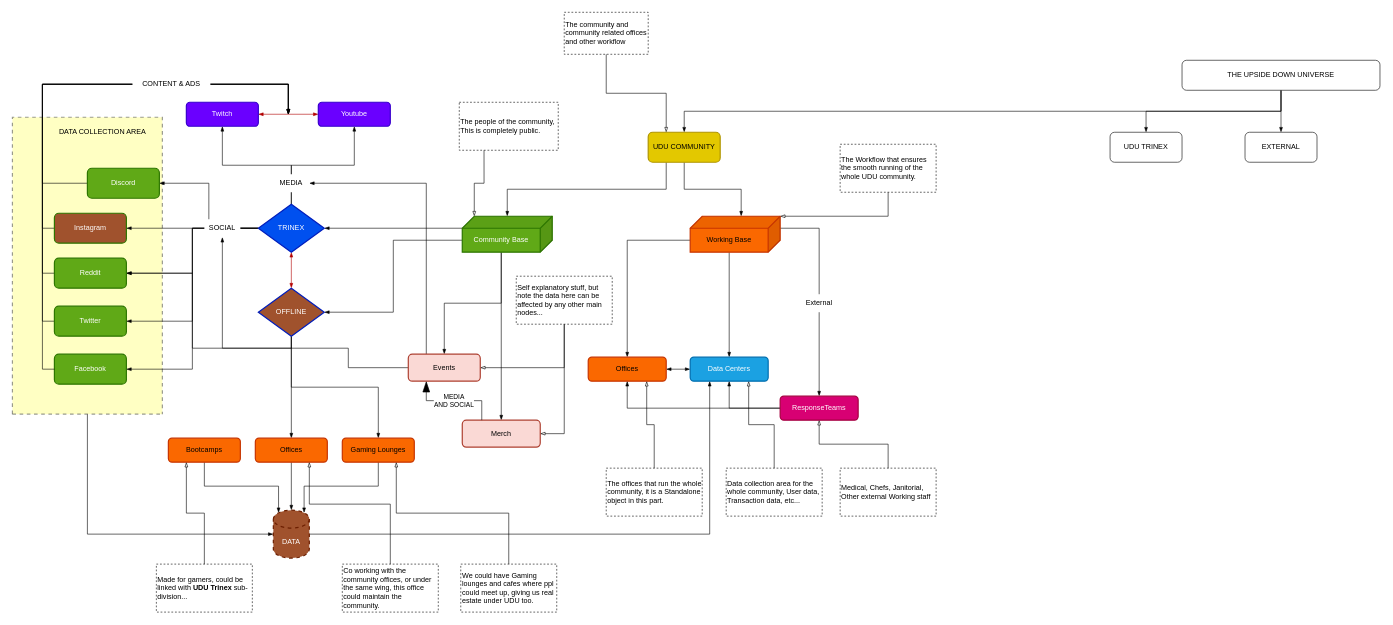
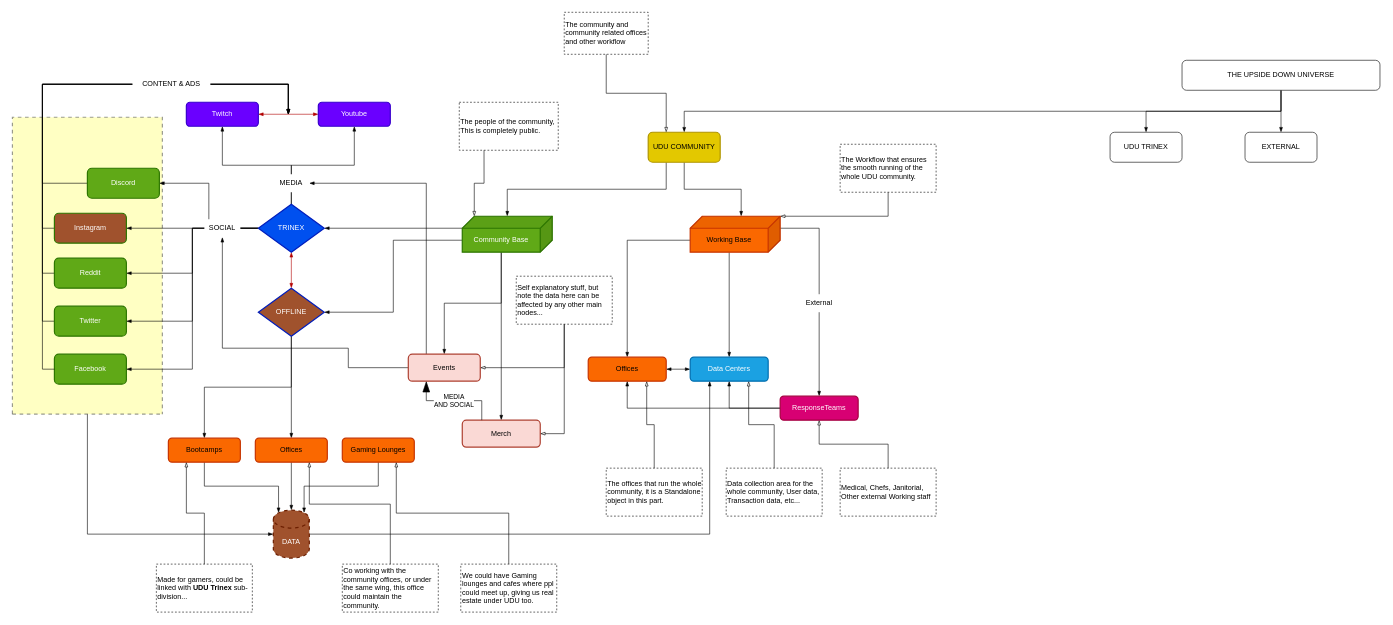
node "DATA COLLECTION AREA": removed
edge "OFFLINE" -> "Reddit": now "OFFLINE" -> "Bootcamps"
edge "OFFLINE" -> "Gaming Lounges": removed
